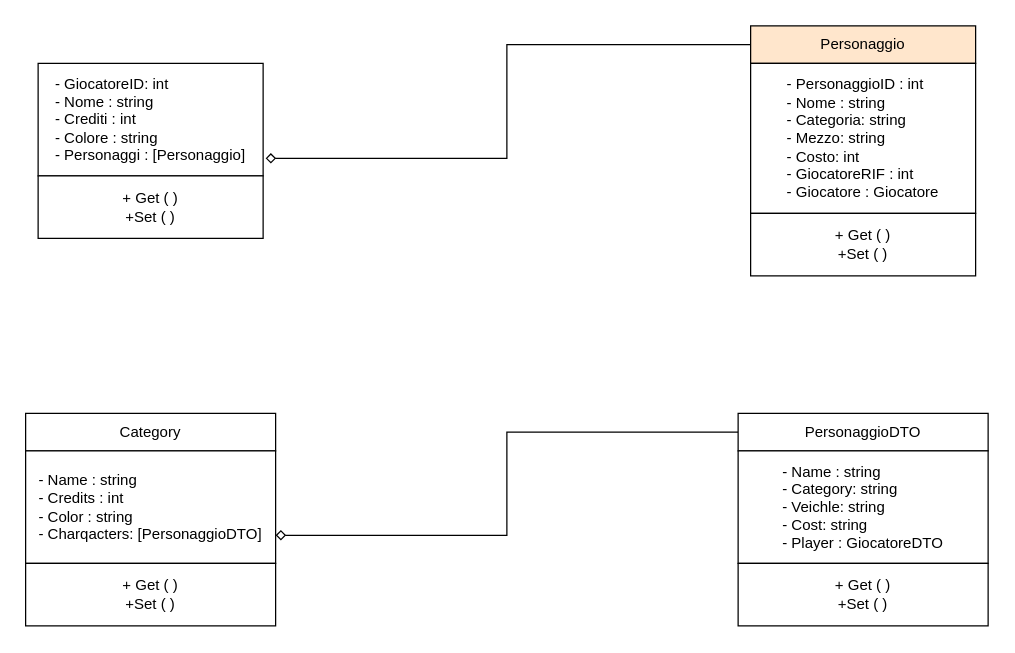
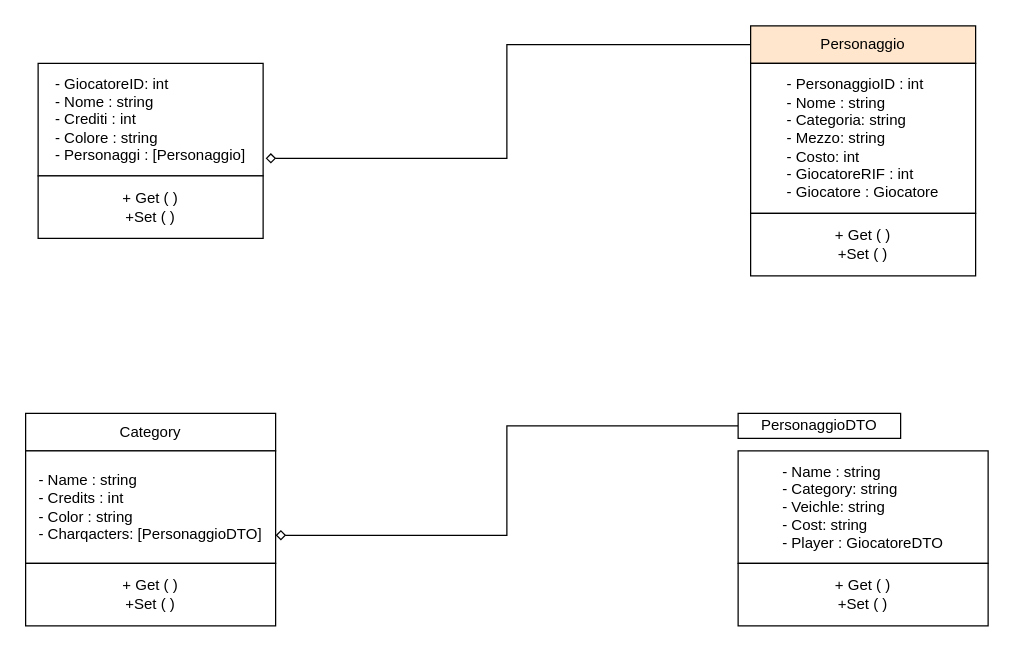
node "PersonaggioDTO": size 250x38 -> 163x25
